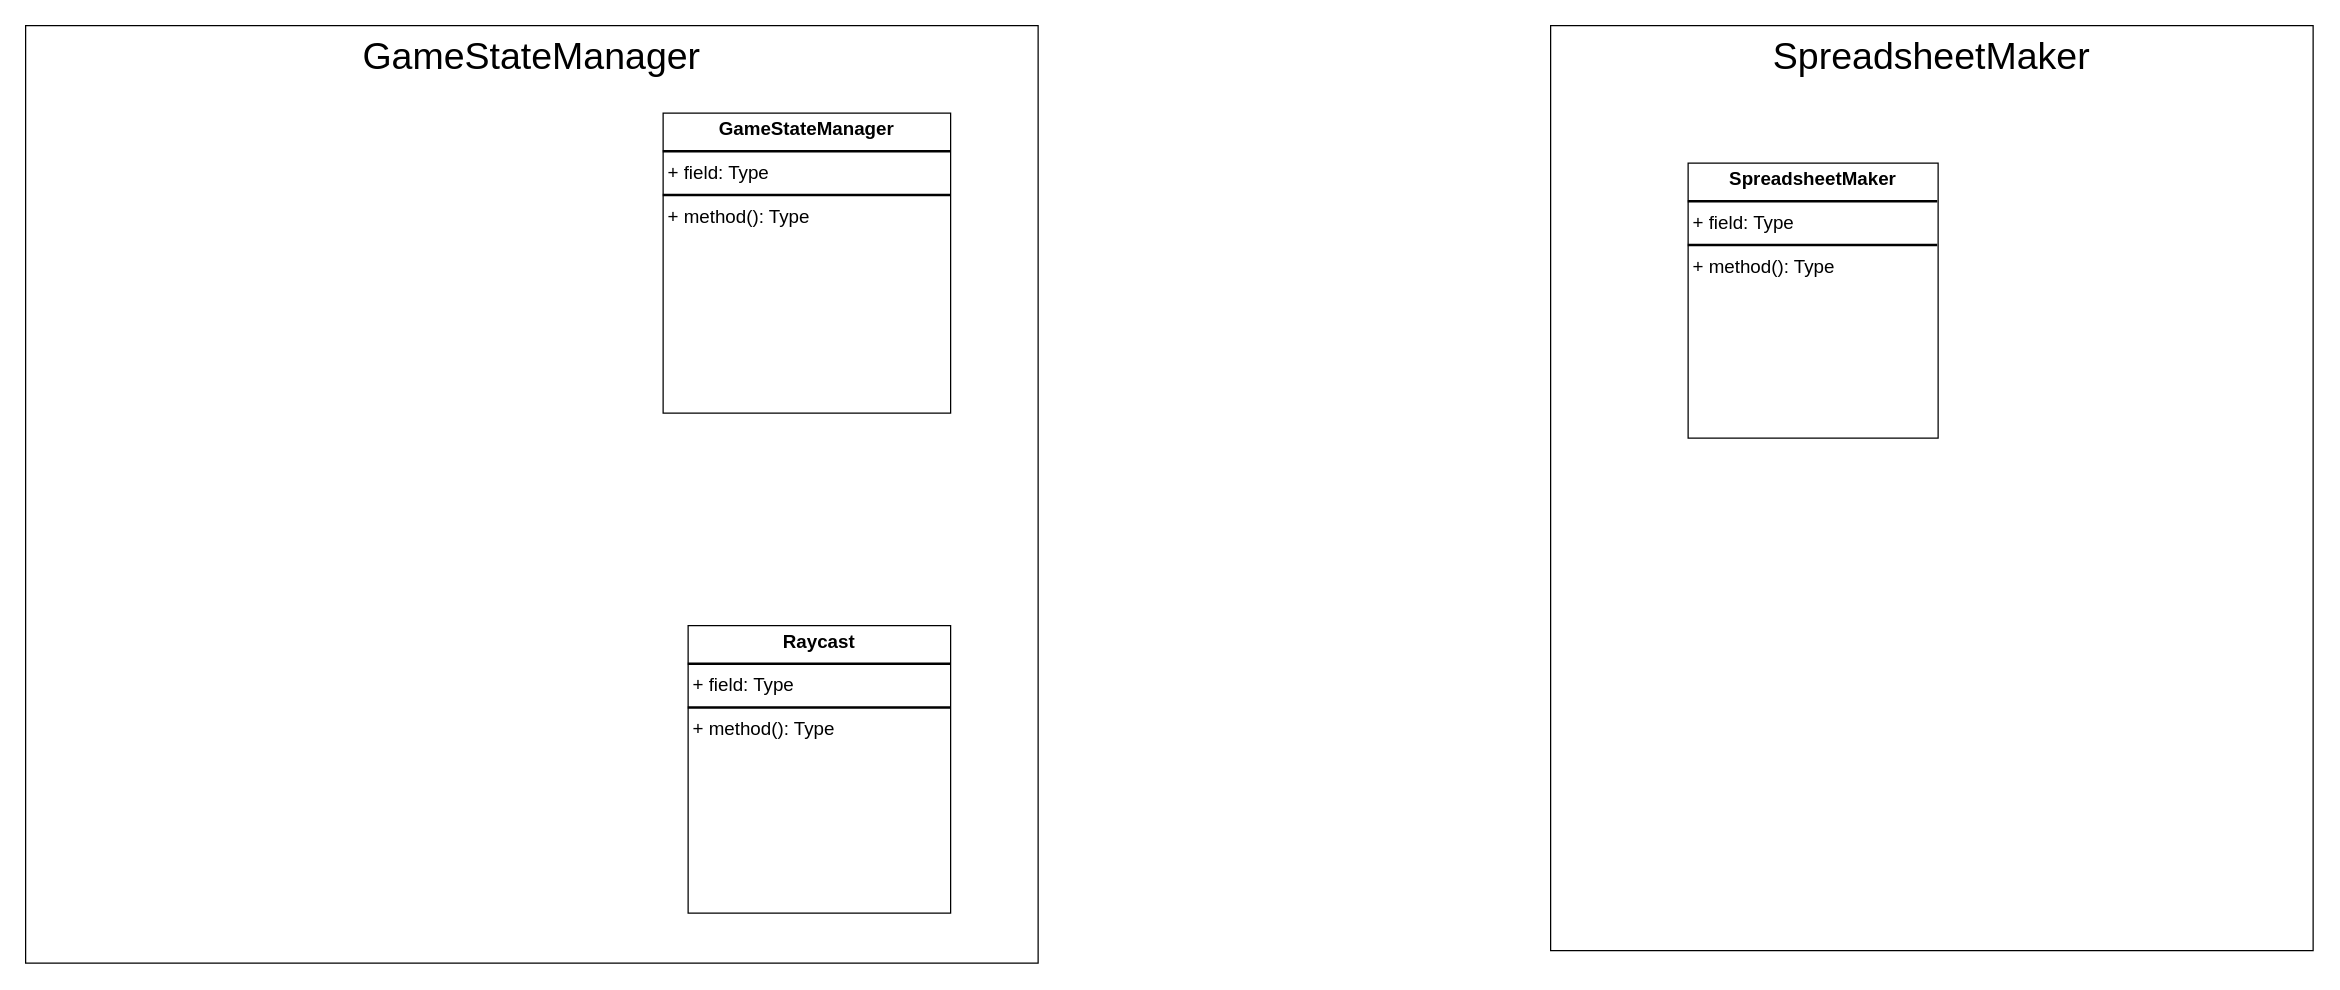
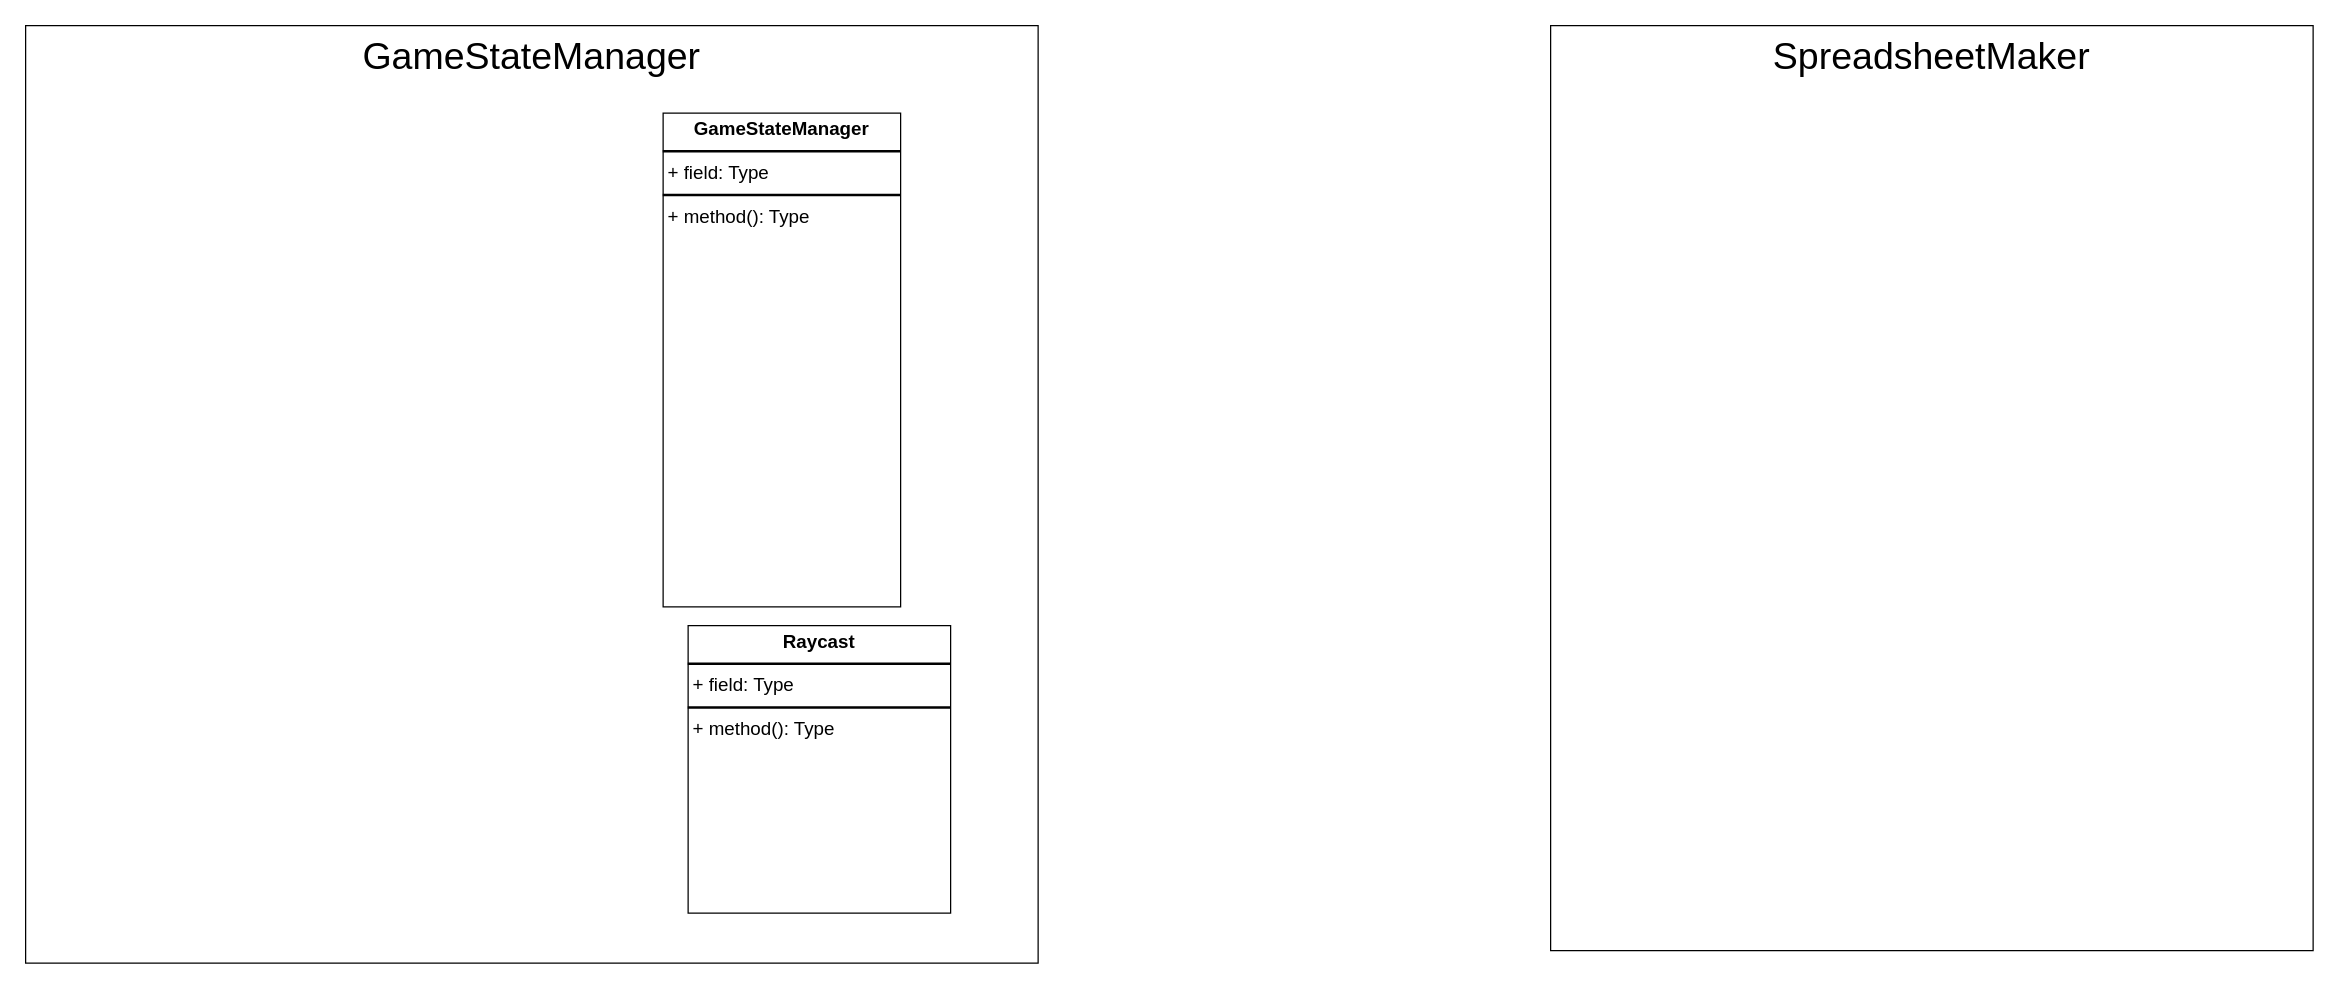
node "GameStateManager + field: Type + method(): Type": size 288x300 -> 238x494
node "SpreadsheetMaker + field: Type + method(): Type": removed
